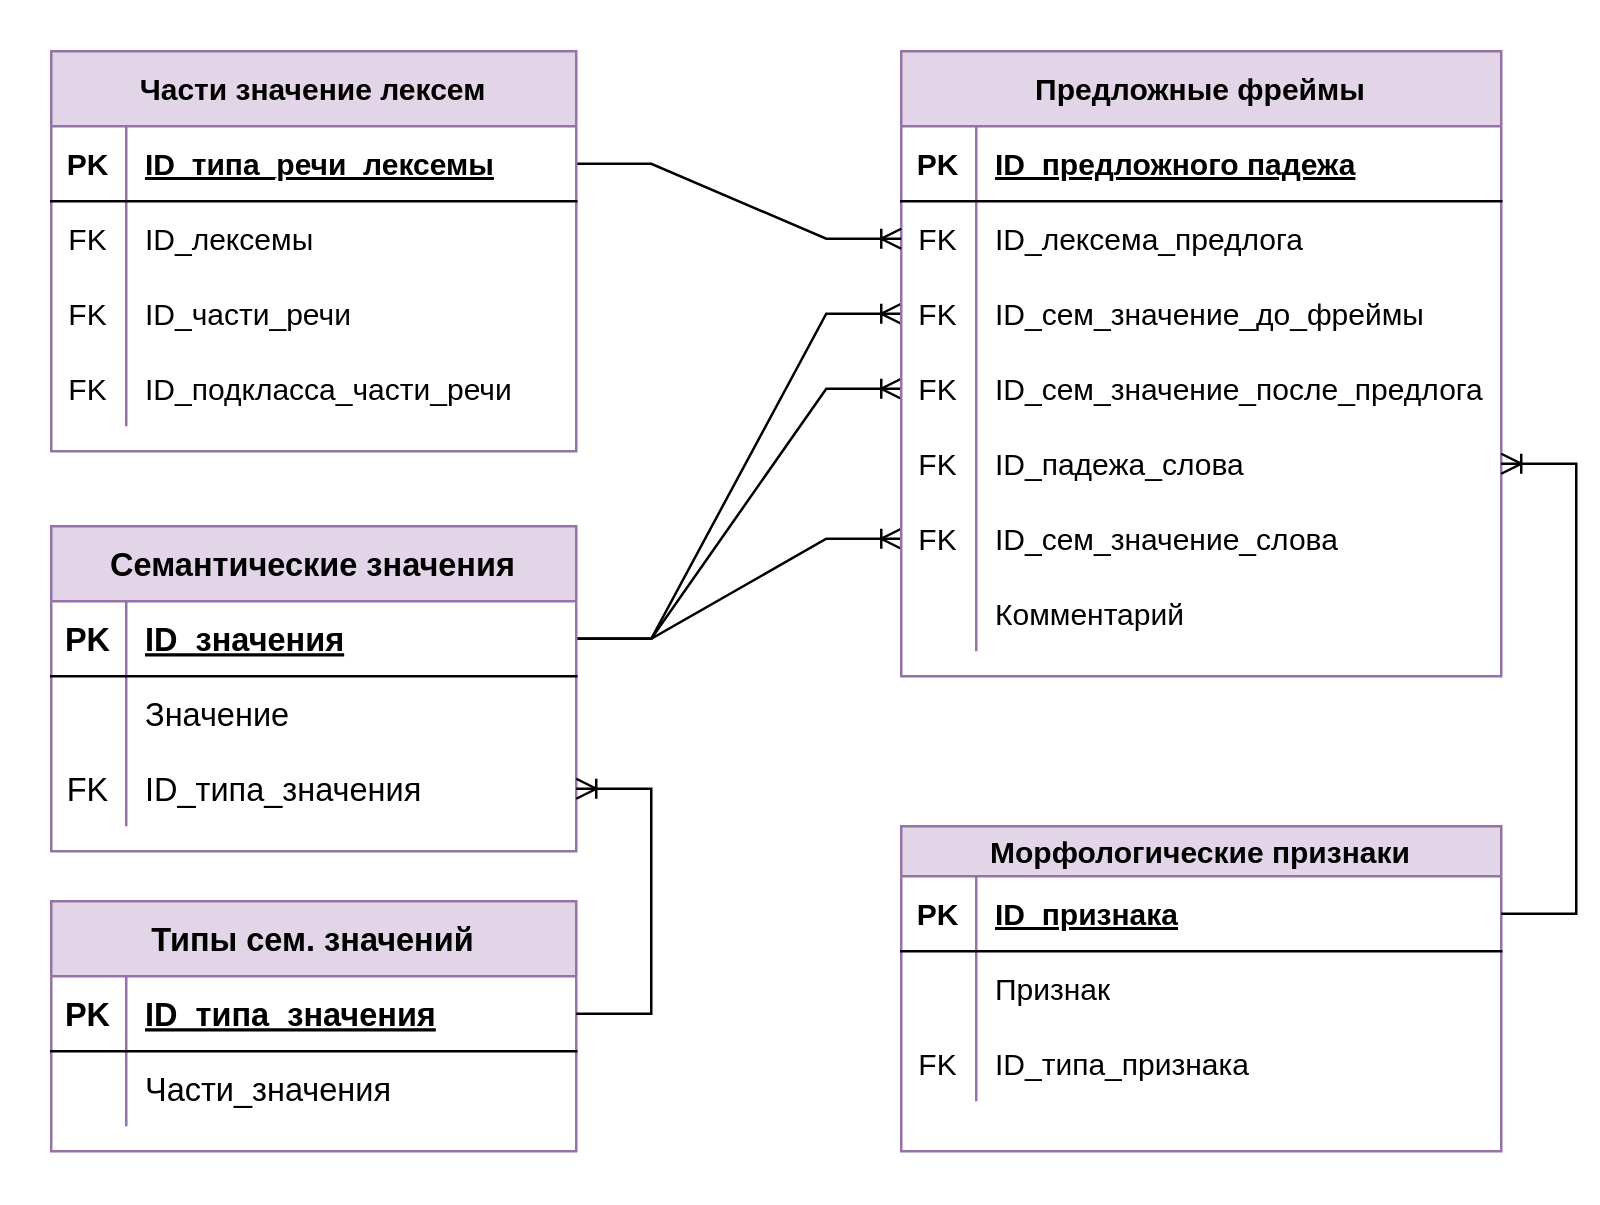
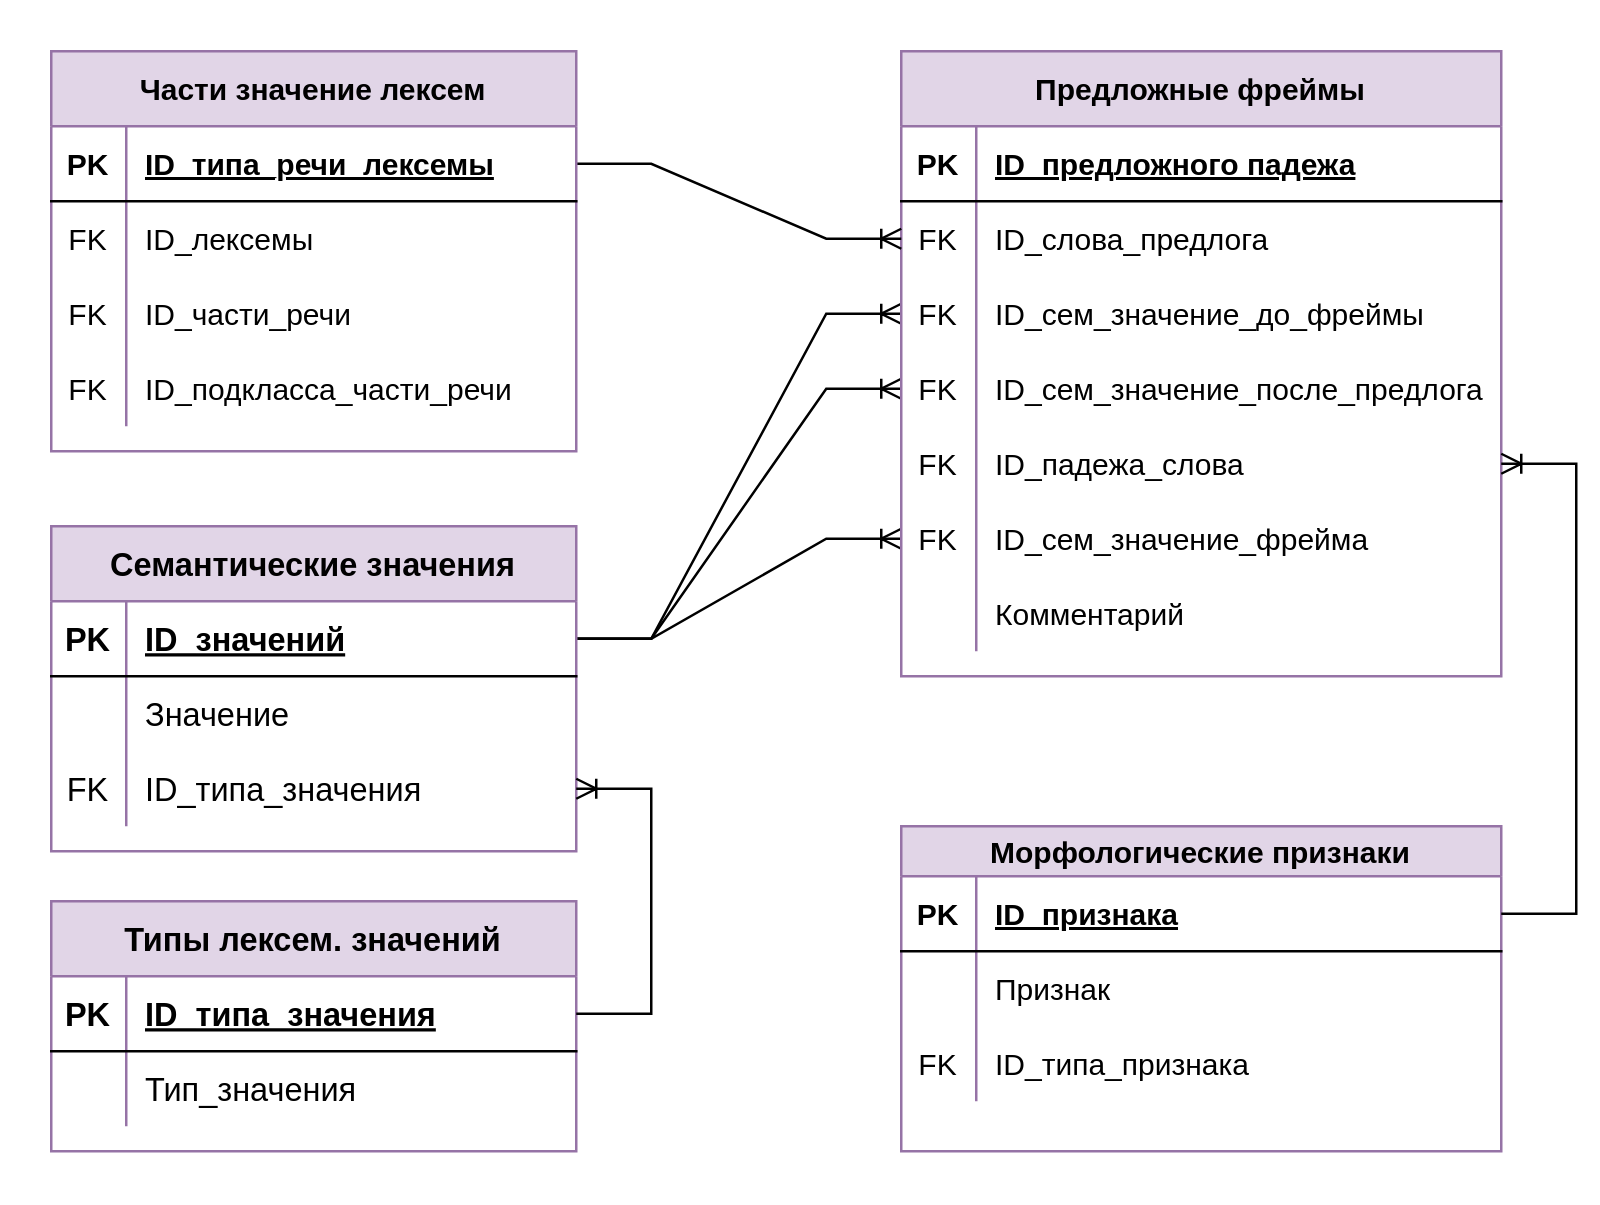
node "ID_лексема_предлога": label "ID_лексема_предлога" -> "ID_слова_предлога"
node "ID_сем_значение_слова": label "ID_сем_значение_слова" -> "ID_сем_значение_фрейма"
node "ID_значения": label "ID_значения" -> "ID_значений"
node "Типы сем. значений": label "Типы сем. значений" -> "Типы лексем. значений"
node "Части_значения": label "Части_значения" -> "Тип_значения"
